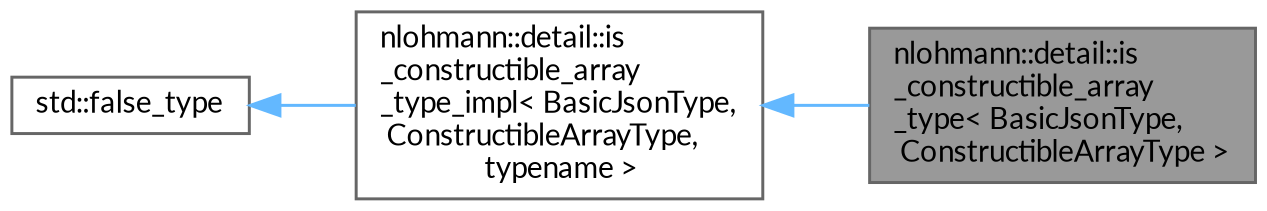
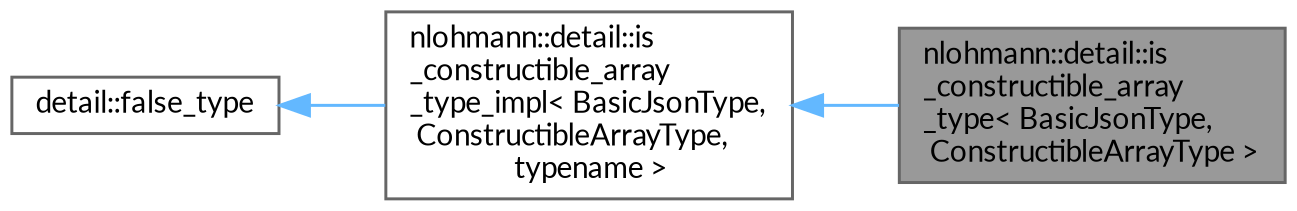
node "std::false_type": label "std::false_type" -> "detail::false_type"
